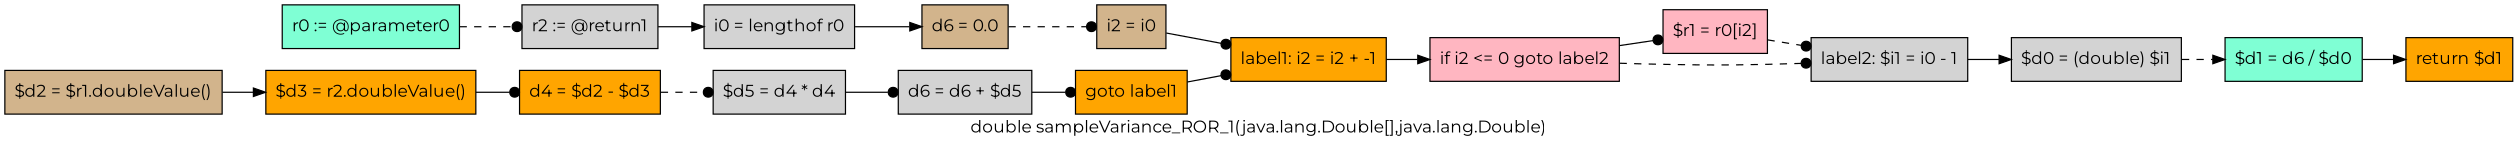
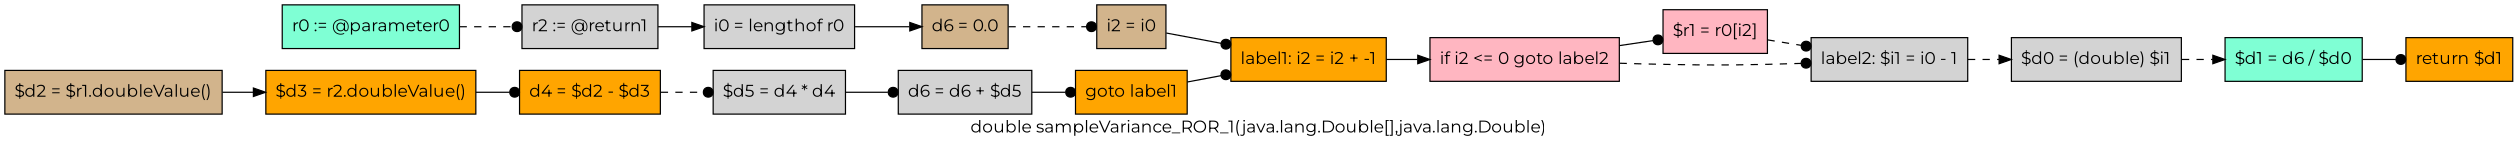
edge "label2: $i1 = i0 - 1" -> "$d0 = (double) $i1": style solid -> dashed
edge "$d1 = d6 / $d0" -> "return $d1": arrowhead normal -> dot
